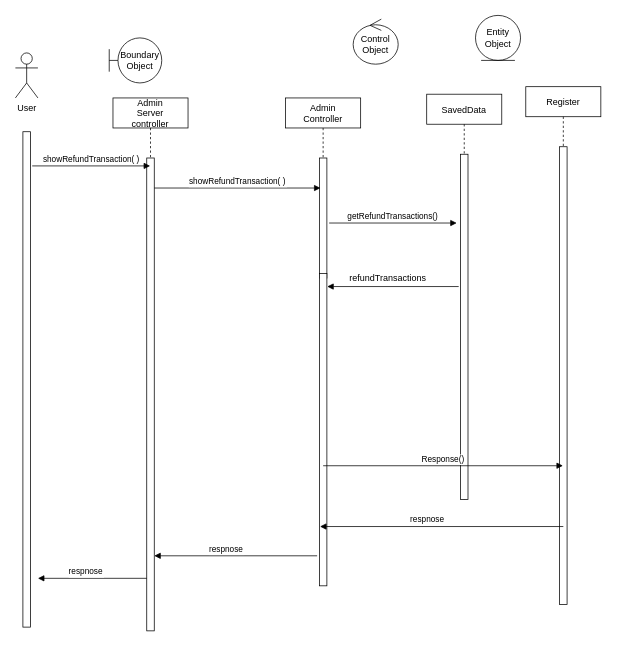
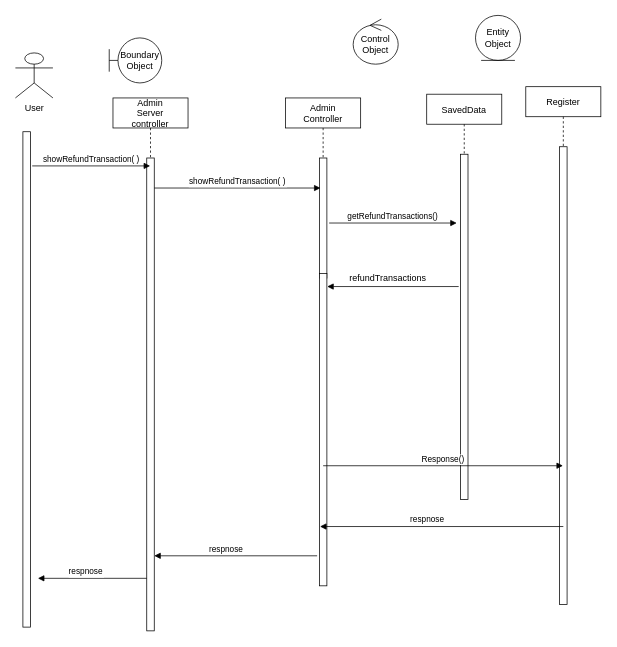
node "User": size 23x45 -> 38x45
